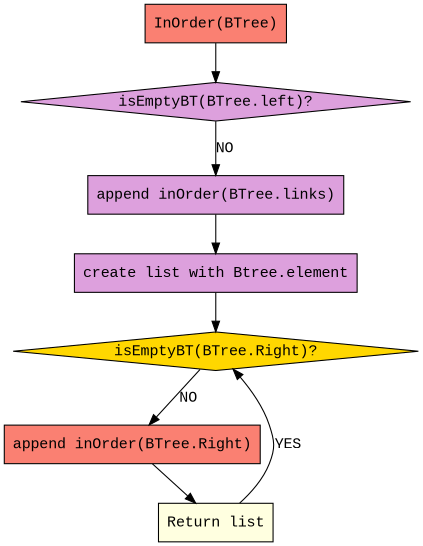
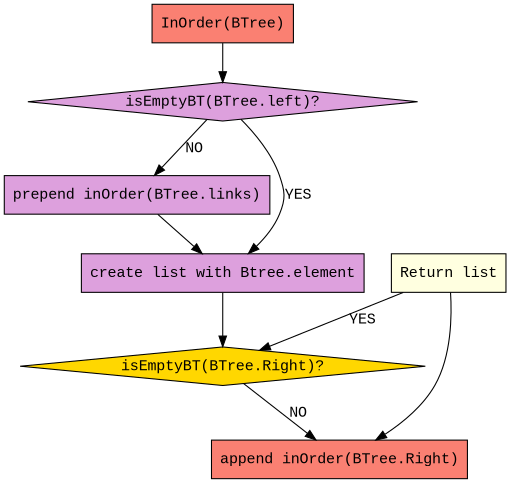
edge "isEmptyBT(BTree.left)?" -> "create list with Btree.element": added, label "YES"
node "append inOrder(BTree.links)": label "append inOrder(BTree.links)" -> "prepend inOrder(BTree.links)"
edge "append inOrder(BTree.Right)" -> "Return list": reversed
